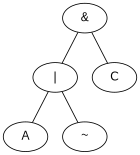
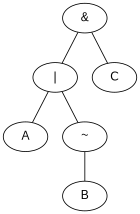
node "B": added
